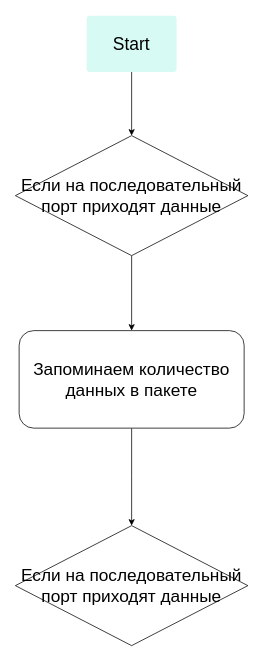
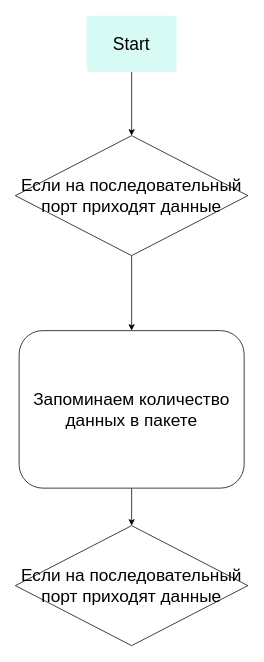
node "Запоминаем количество данных в пакете": size 225x98 -> 225x158
